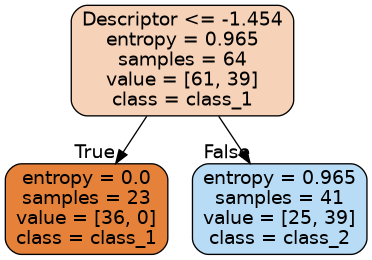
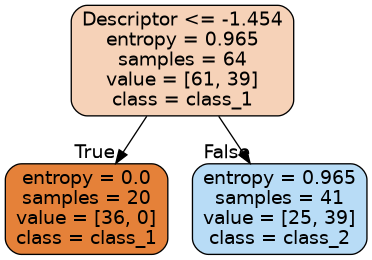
node "entropy = 0.0 samples = 23 value = [36, 0] class = class_1": label "entropy = 0.0 samples = 23 value = [36, 0] class = class_1" -> "entropy = 0.0 samples = 20 value = [36, 0] class = class_1"
